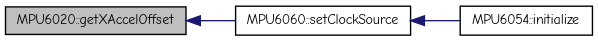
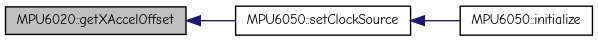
node "MPU6060::setClockSource": label "MPU6060::setClockSource" -> "MPU6050::setClockSource"
node "MPU6054::initialize": label "MPU6054::initialize" -> "MPU6050::initialize"
